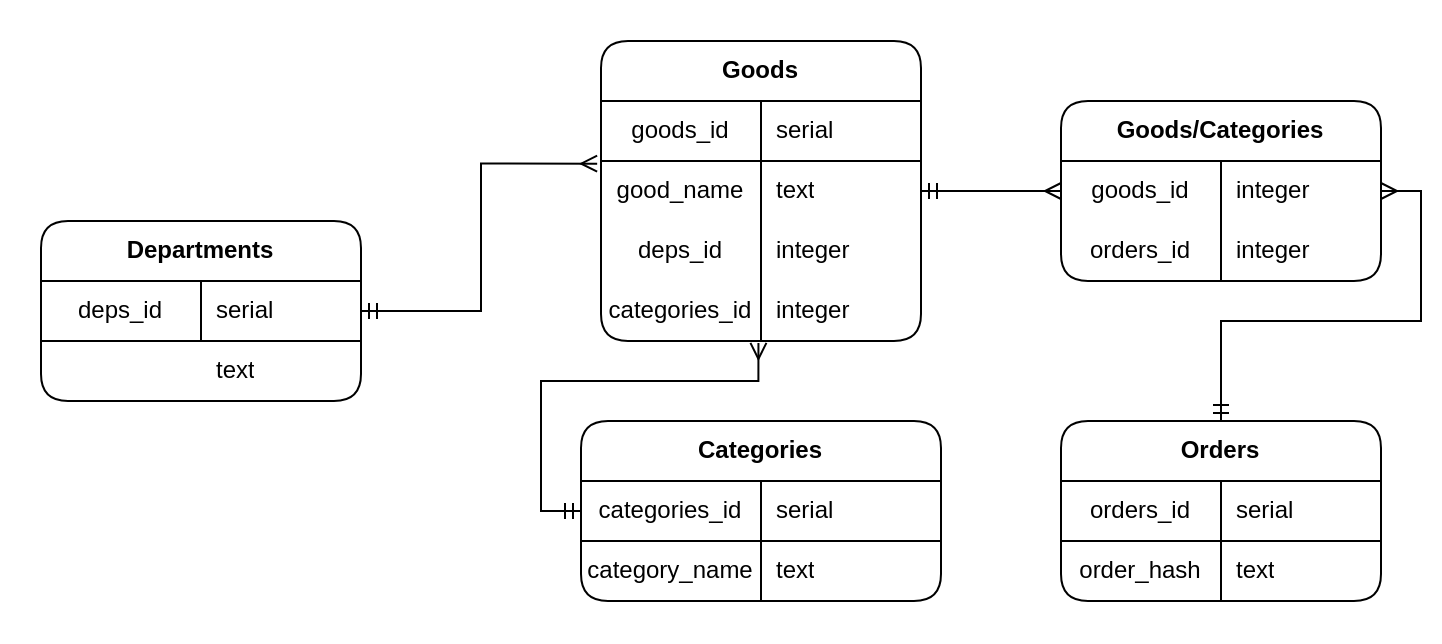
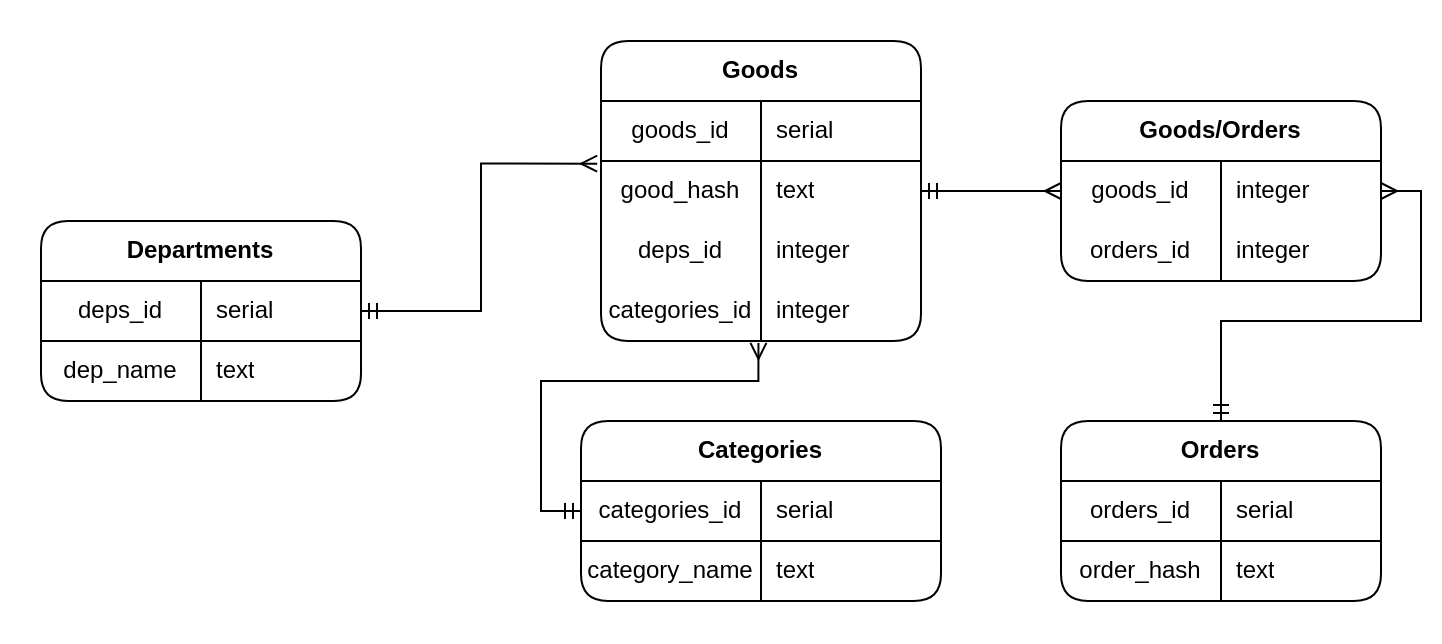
node "Goods/Categories": label "Goods/Categories" -> "Goods/Orders"
node "good_name": label "good_name" -> "good_hash"
node "dep_name": added
